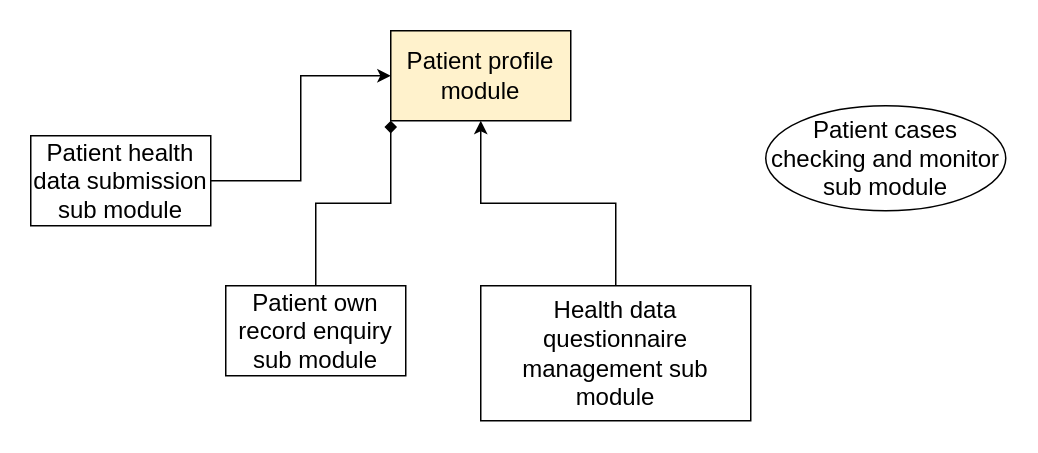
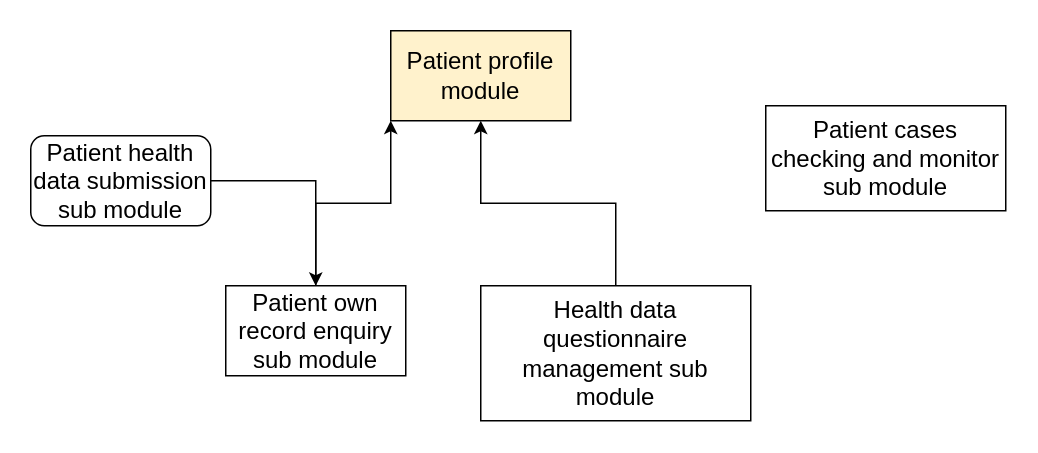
edge "Patient health data submission sub module" -> "Patient profile module": now "Patient health data submission sub module" -> "Patient own record enquiry sub module"
edge "Patient own record enquiry sub module" -> "Patient profile module": arrowhead diamond -> classic
node "Patient cases checking and monitor sub module": shape ellipse -> rectangle
node "Patient health data submission sub module": shape rectangle -> rounded rectangle
